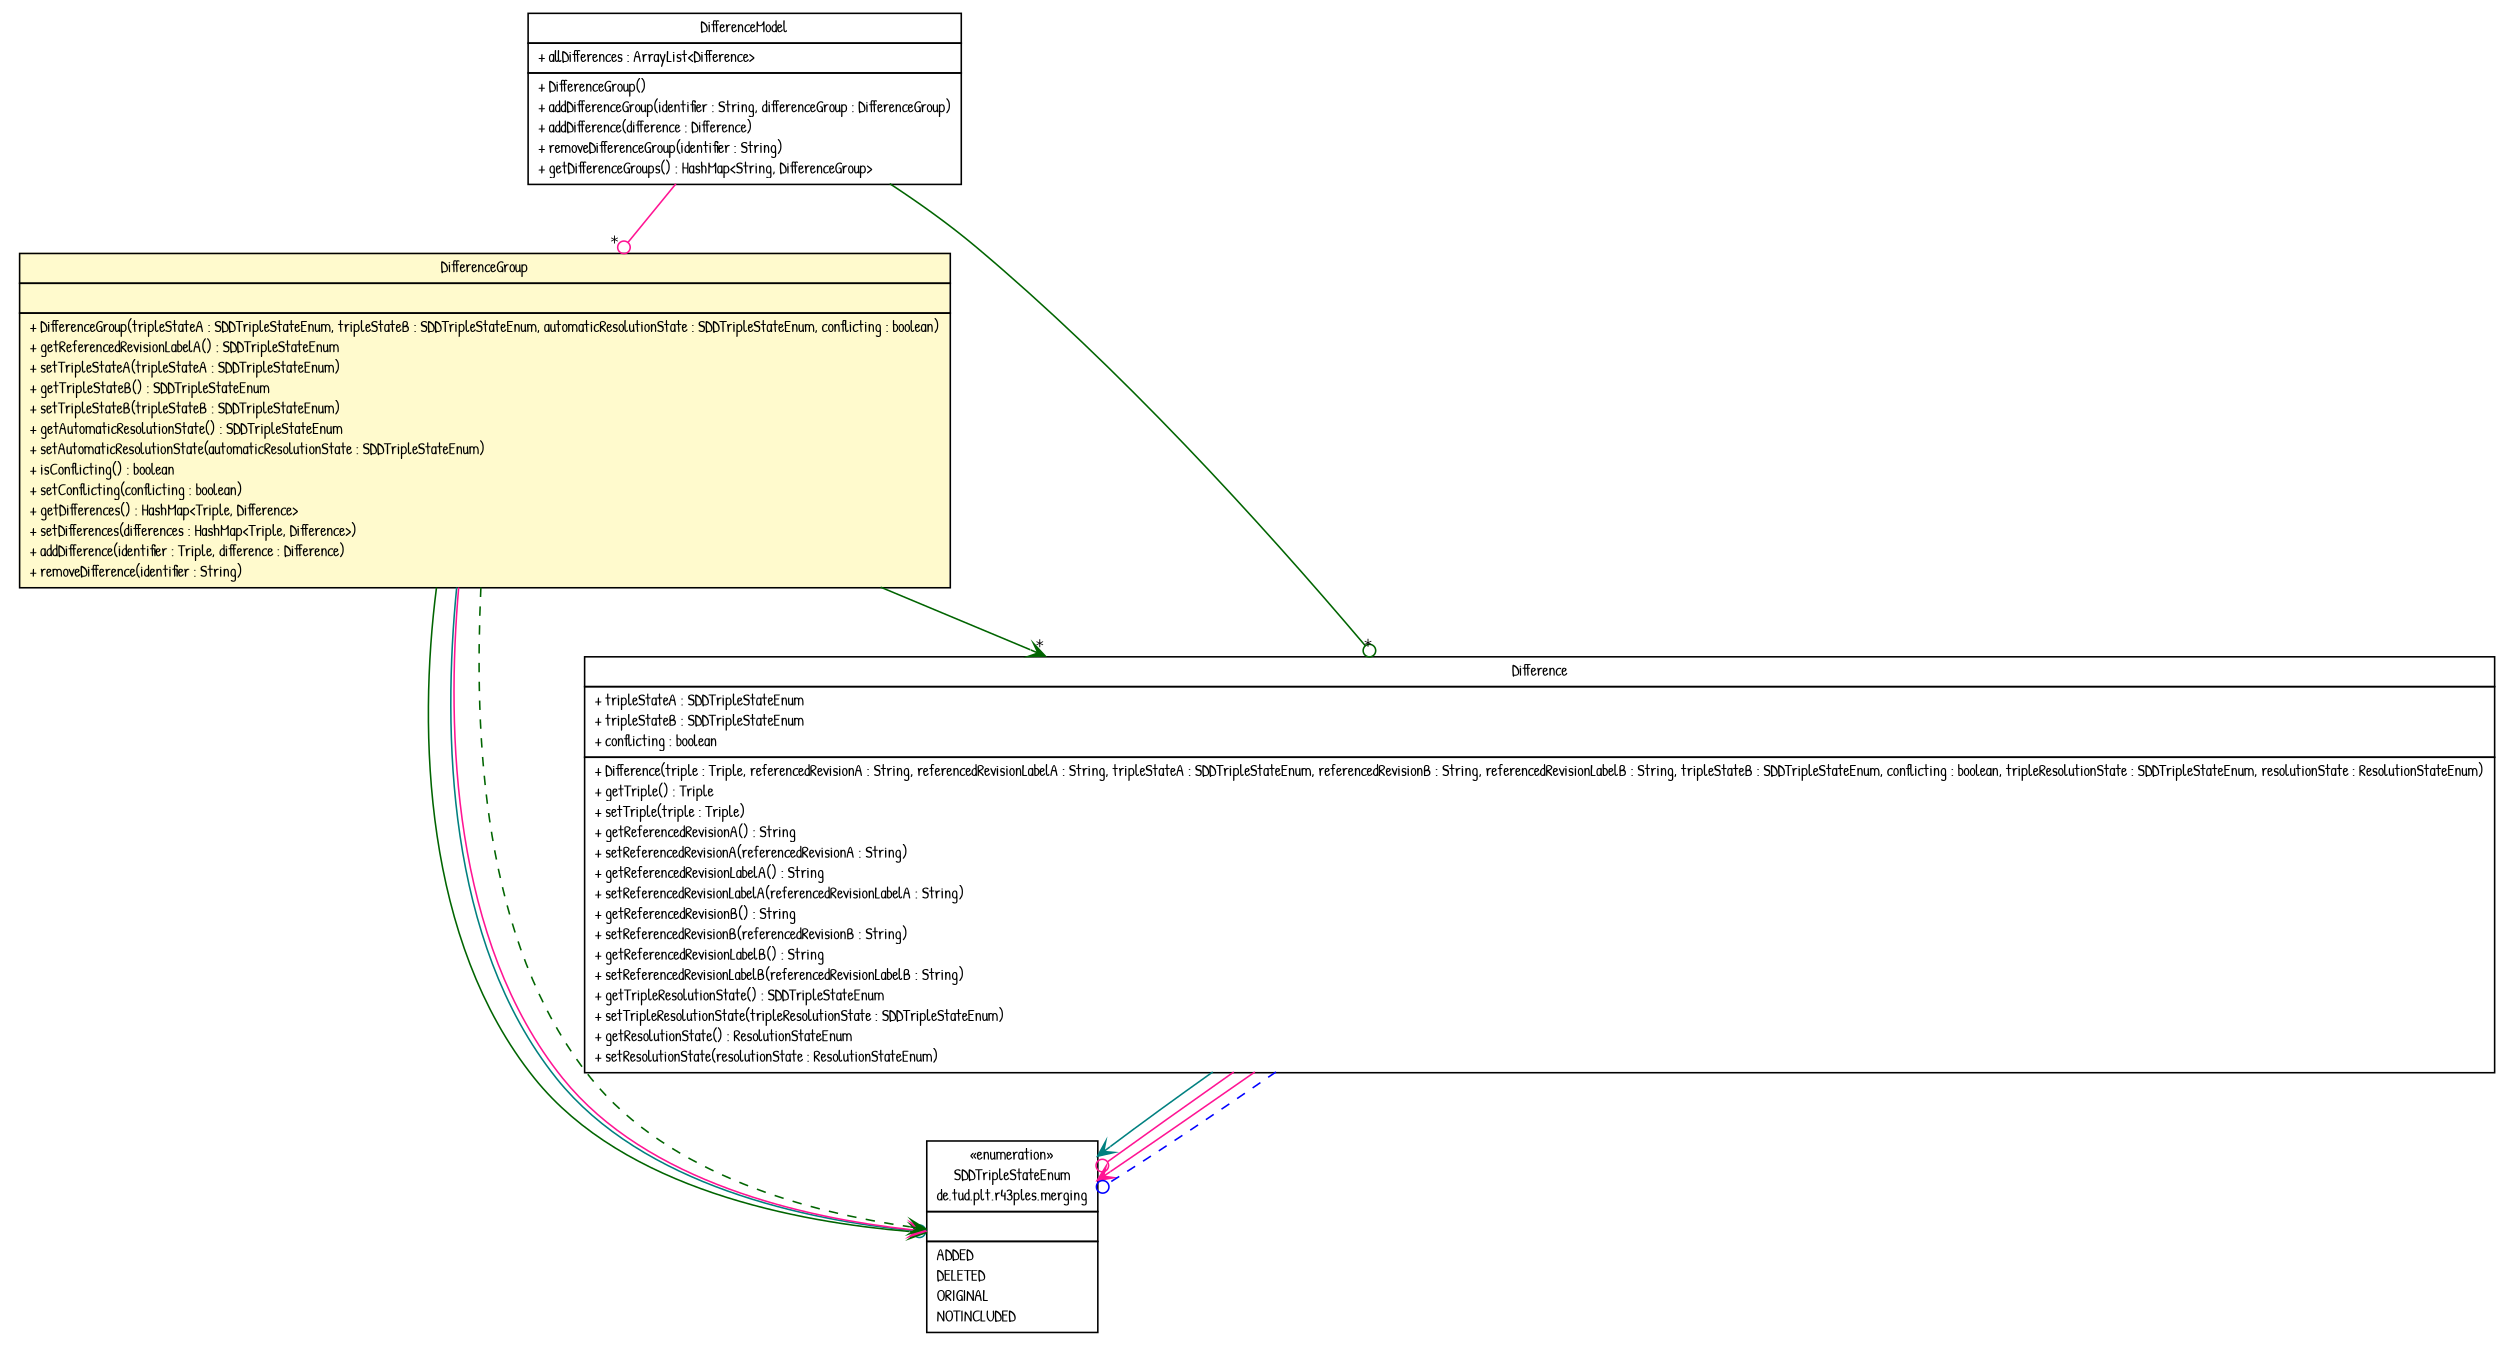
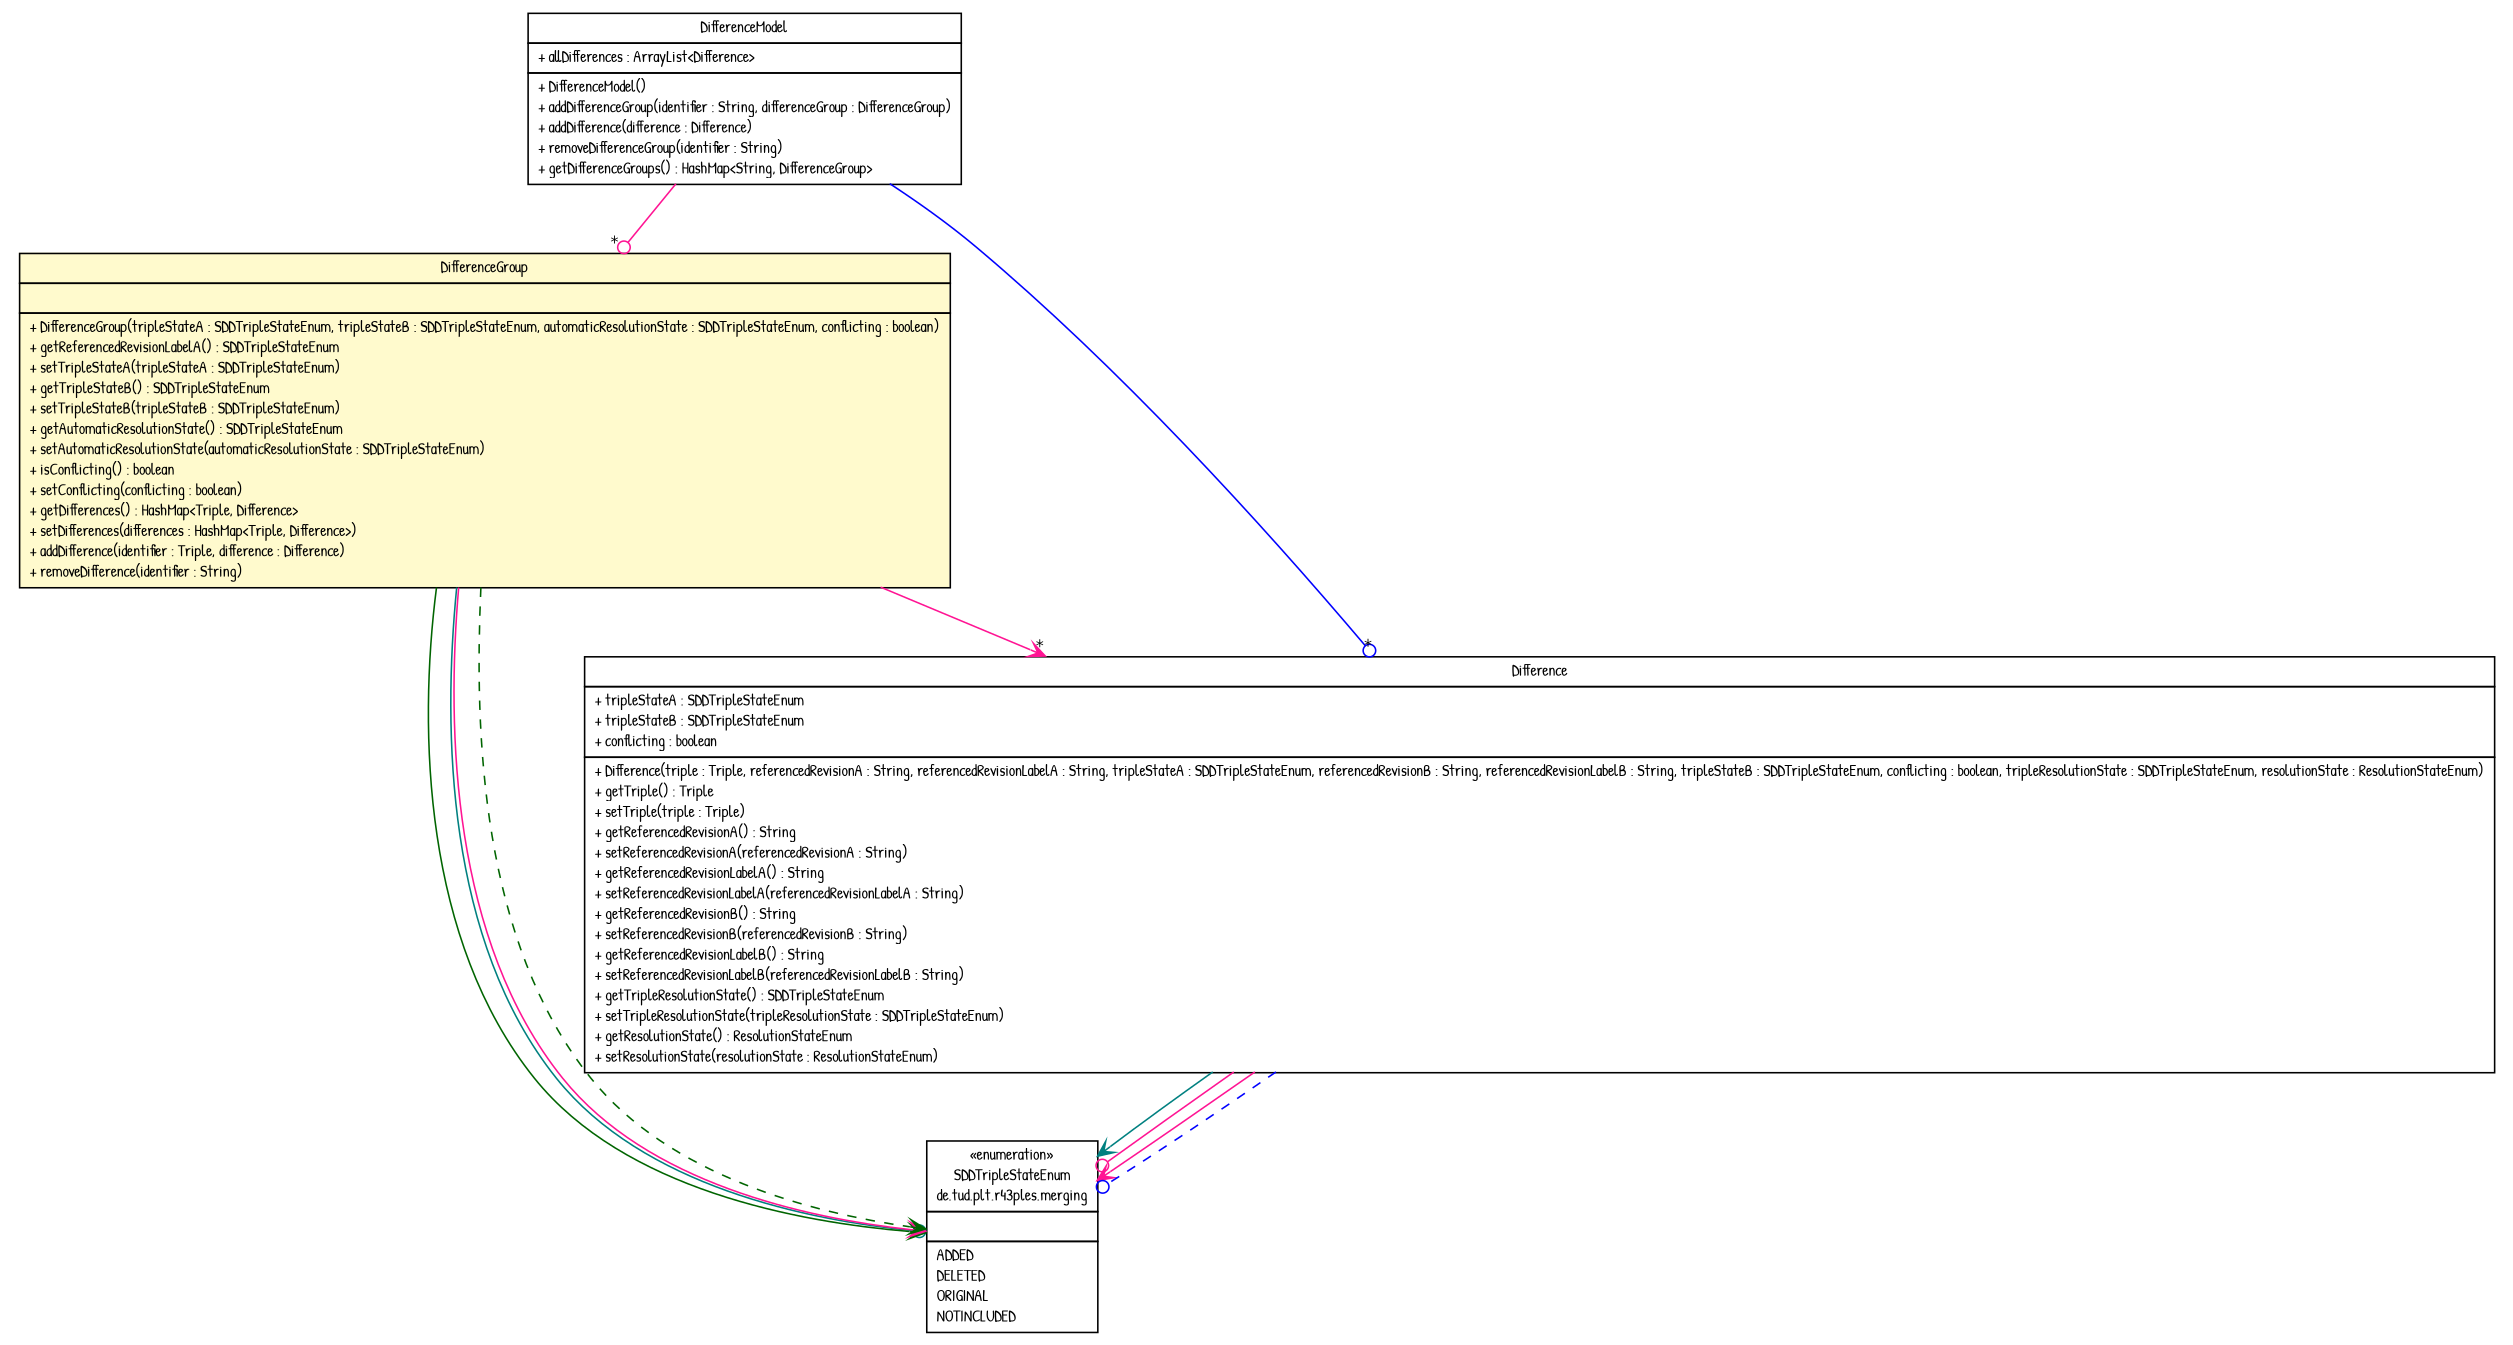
node "DifferenceModel": text "+ DifferenceGroup()" -> "+ DifferenceModel()"
edge "DifferenceModel" -> "Difference": color darkgreen -> blue
edge "DifferenceGroup" -> "Difference": color darkgreen -> deeppink
